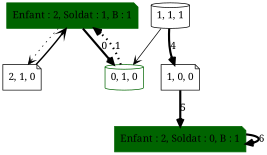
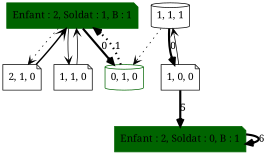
edge "1, 1, 1" -> "0, 1, 0": style solid -> dotted
edge "1, 1, 1" -> "1, 0, 0": label "4" -> "0"
edge "1, 0, 0" -> "1, 1, 1": added
node "1, 1, 0": added
